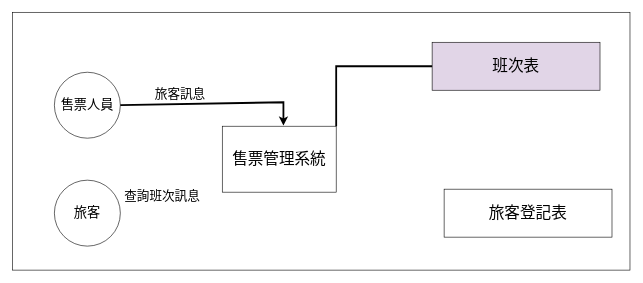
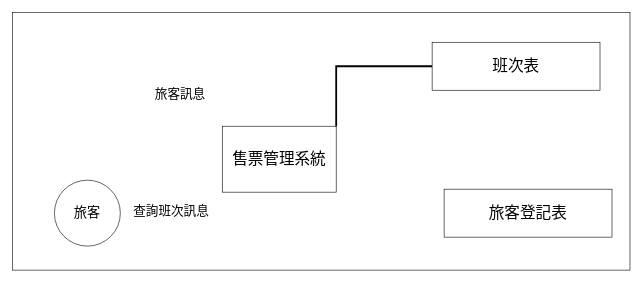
node "班次表": fillcolor #e1d5e7 -> #ffffff
edge "售票人員" -> "售票管理系統": removed
node "售票人員": removed
node "查詢班次訊息": moved (162, 195) -> (171, 210)
